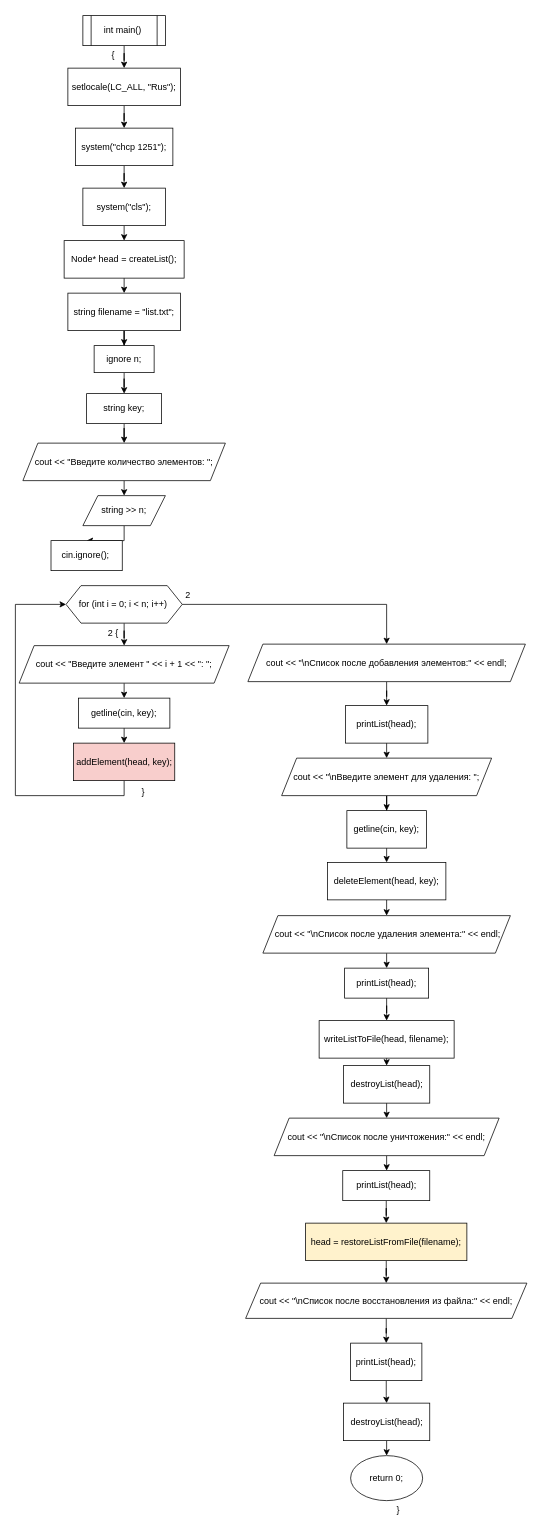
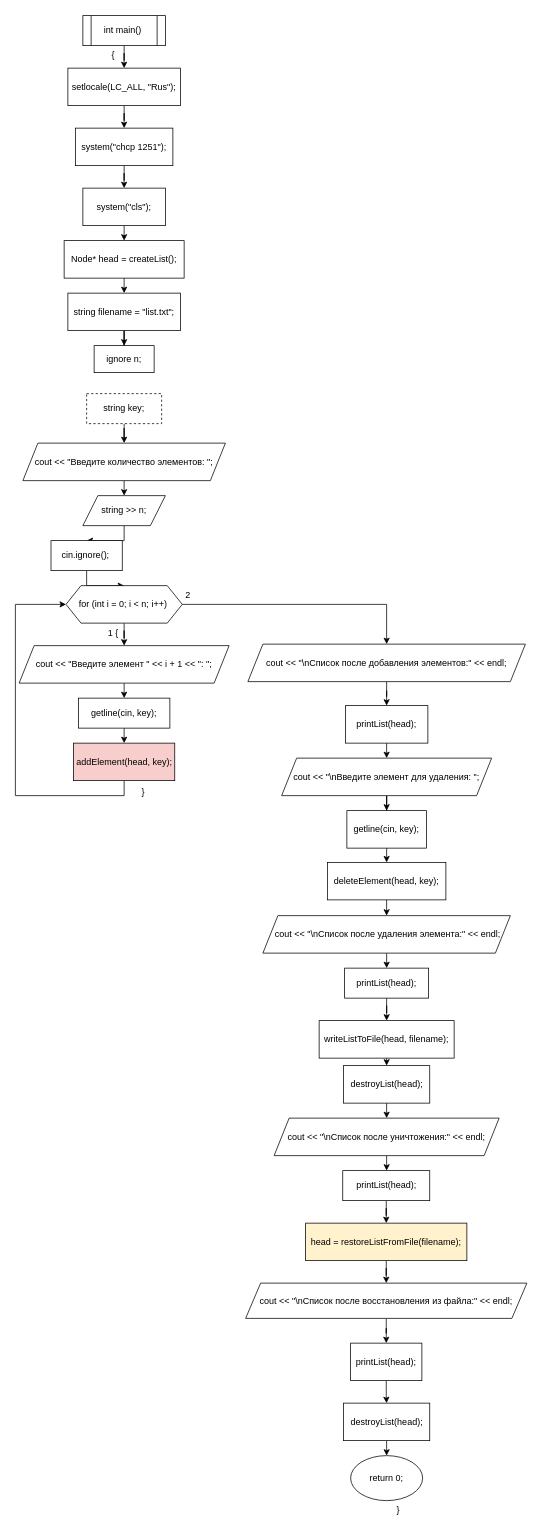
edge "ignore n;" -> "string key;": removed
node "string key;": style solid -> dashed
edge "cin.ignore();" -> "for (int i = 0; i < n; i++)": added
node "2 {": label "2 {" -> "1 {"
